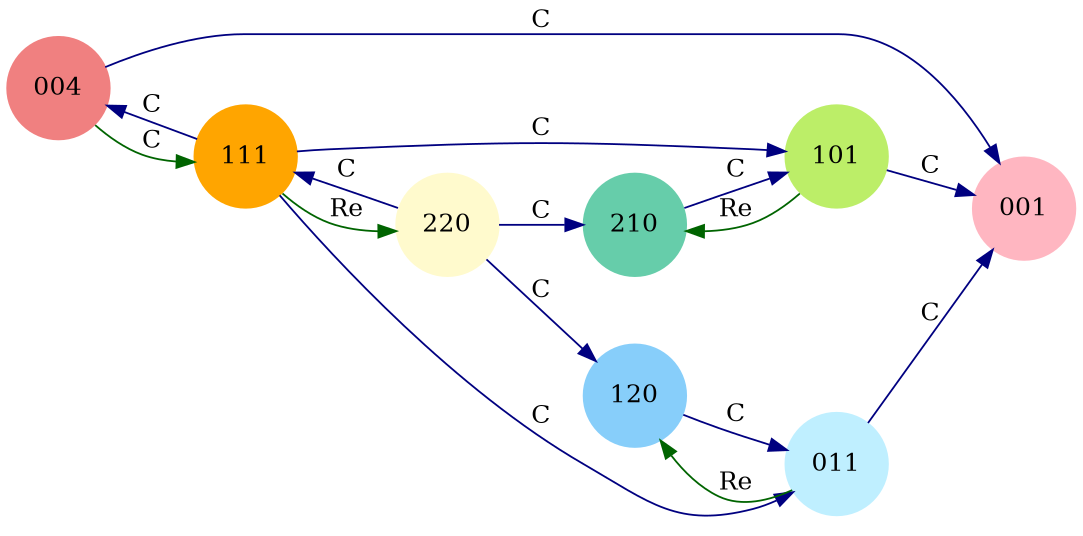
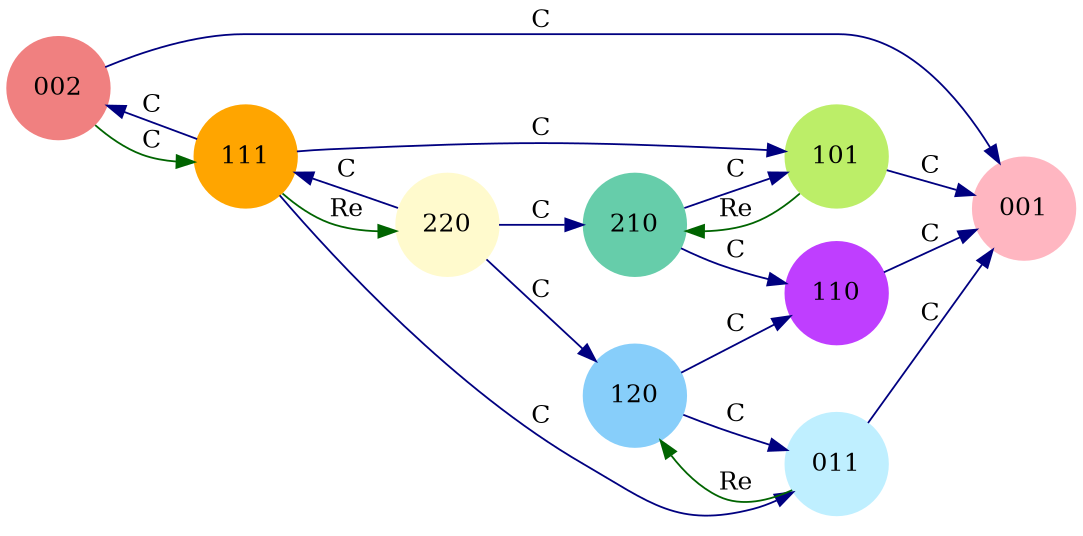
node "004": label "004" -> "002"
node "110": added
